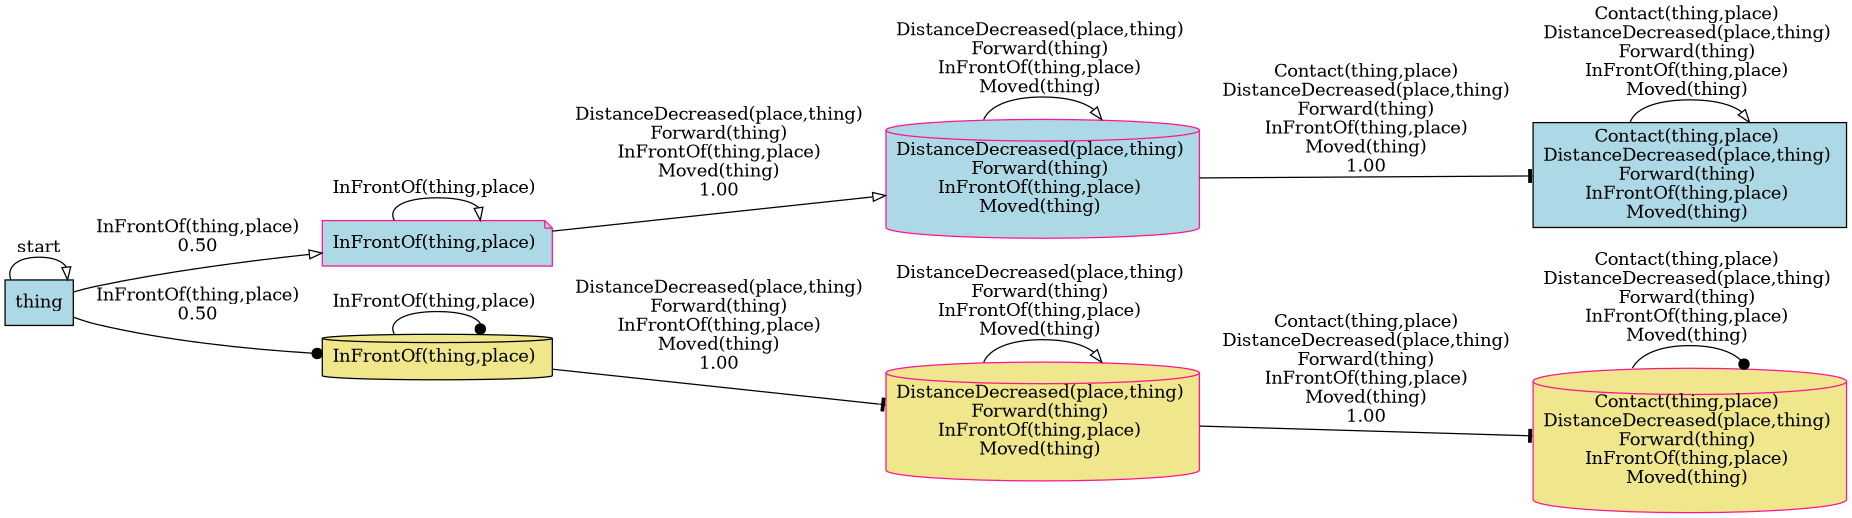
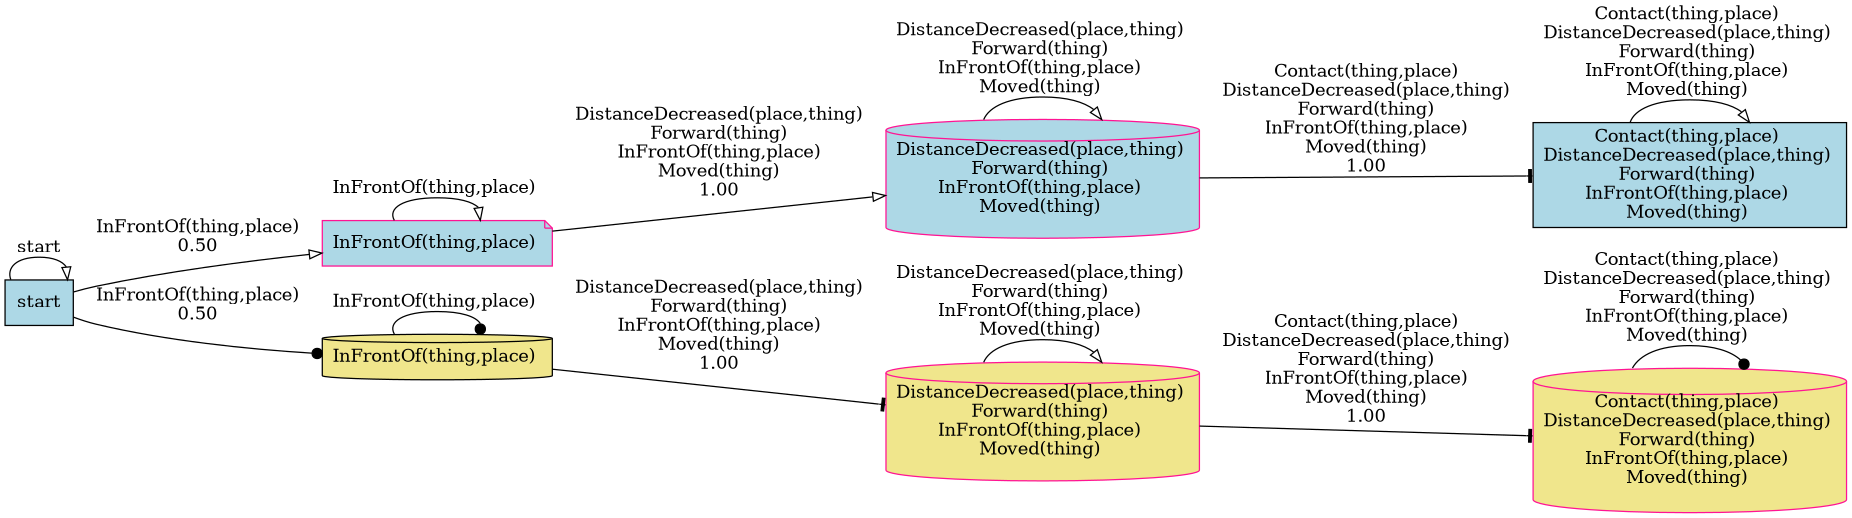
node "thing": label "thing" -> "start"
